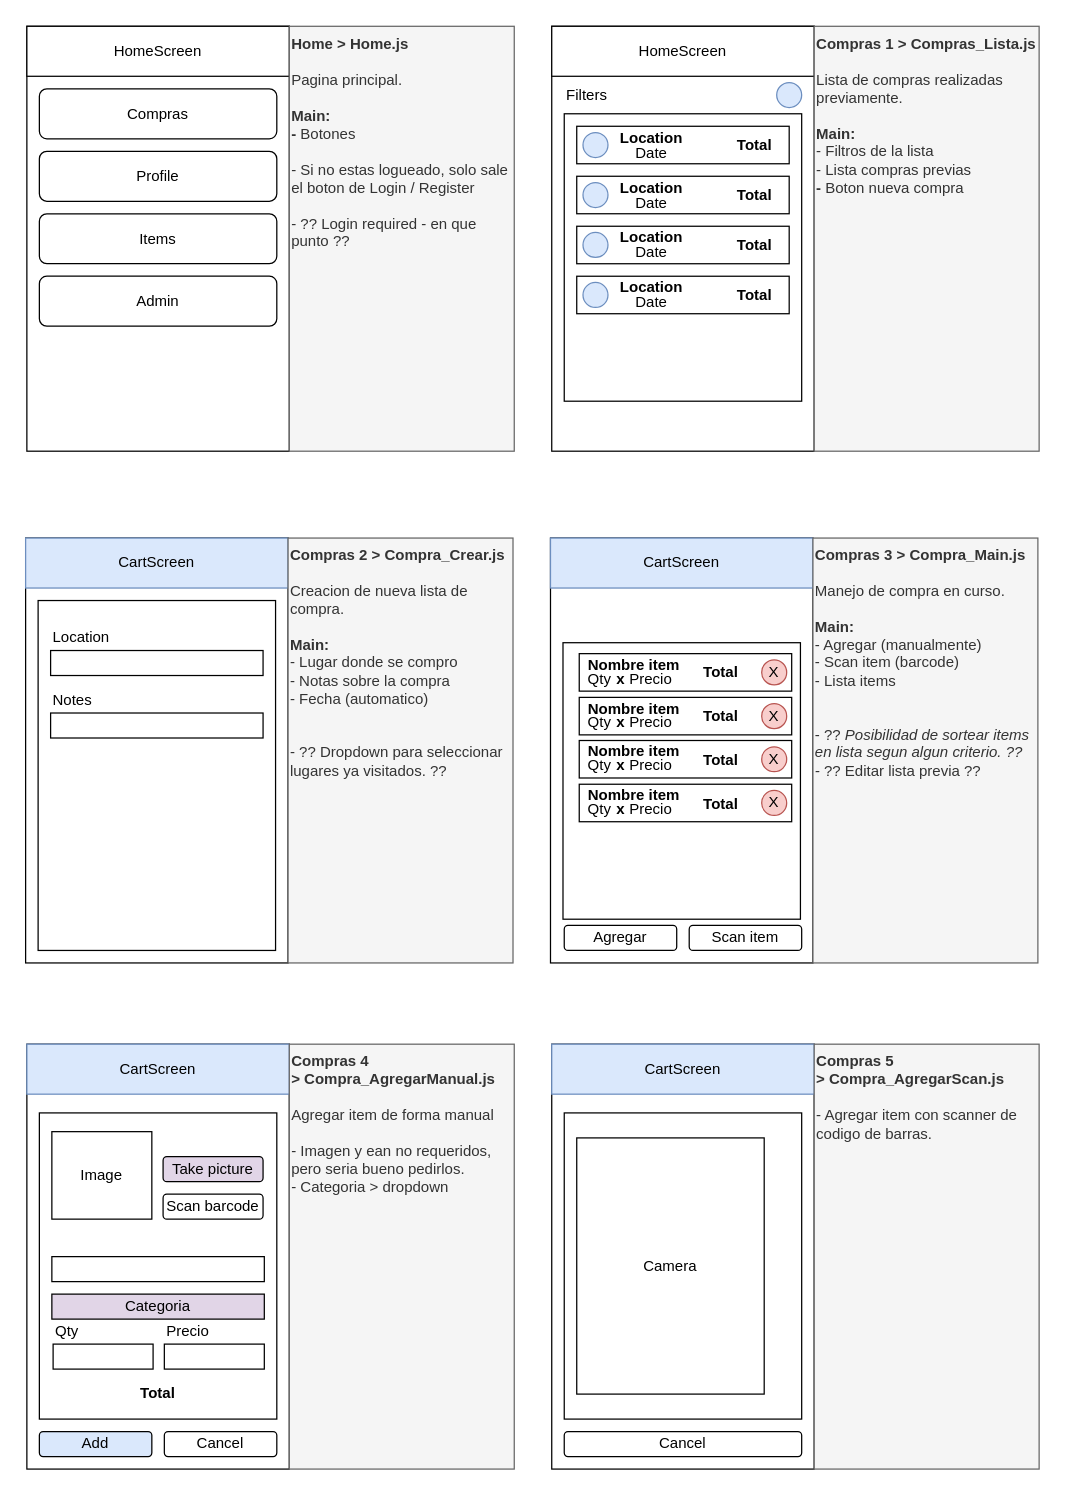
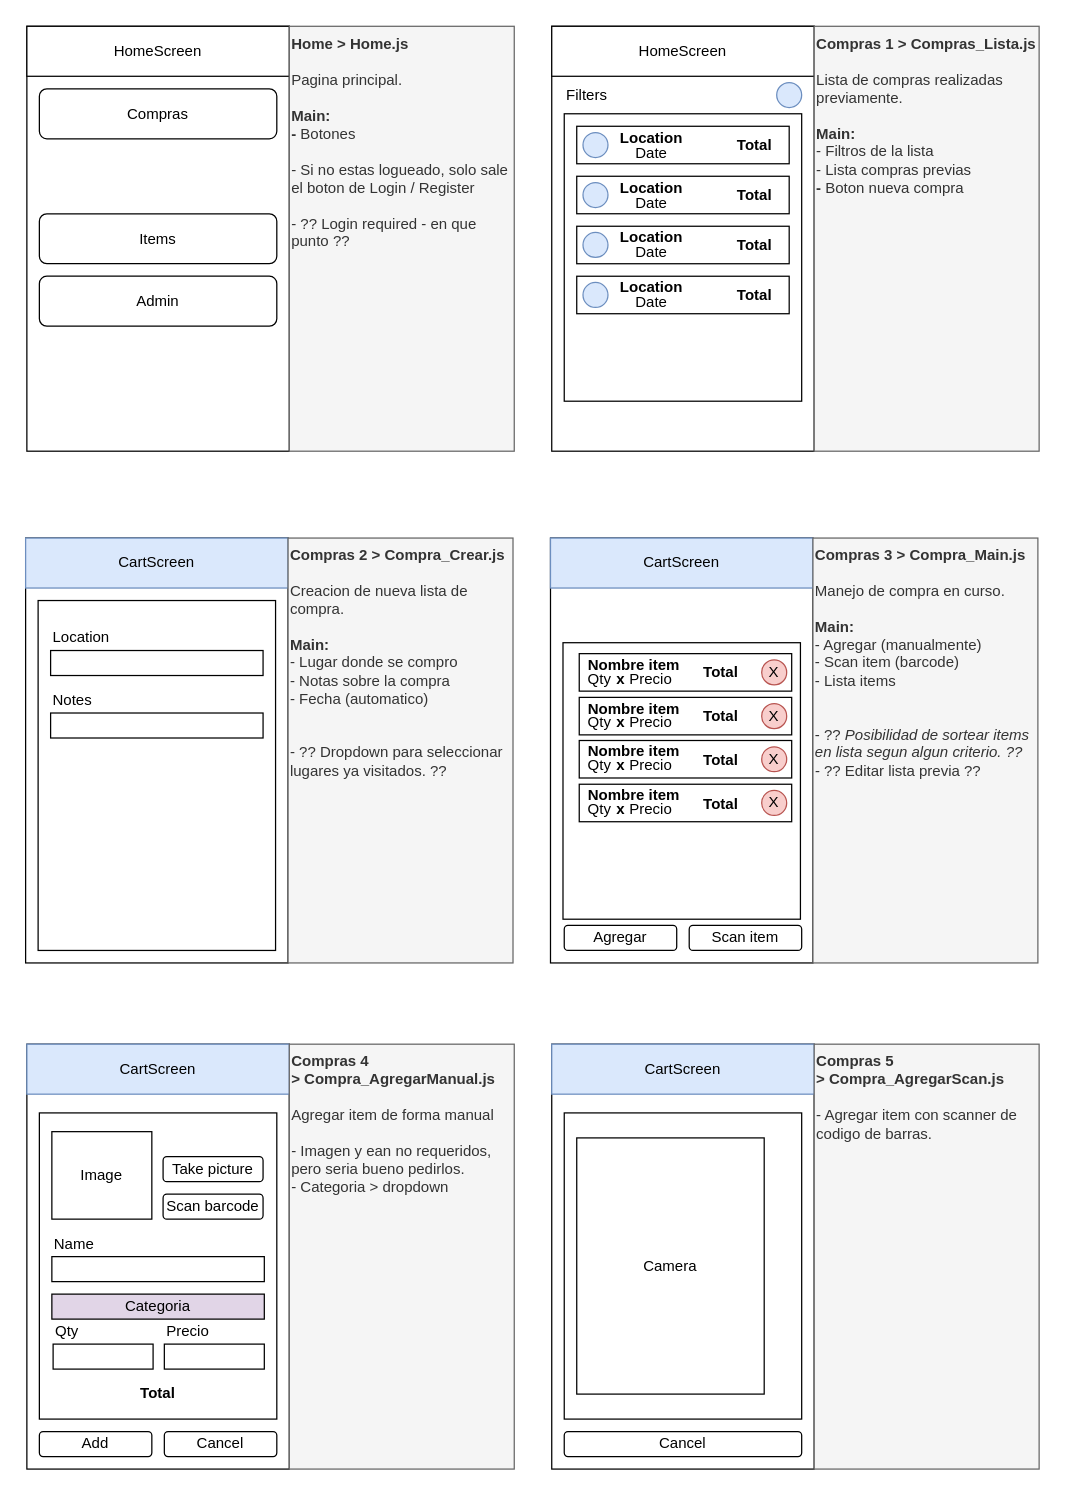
node "Profile": removed
node "Take picture": fillcolor #e1d5e7 -> #ffffff
node "Name": added
node "Add": fillcolor #dae8fc -> #ffffff
